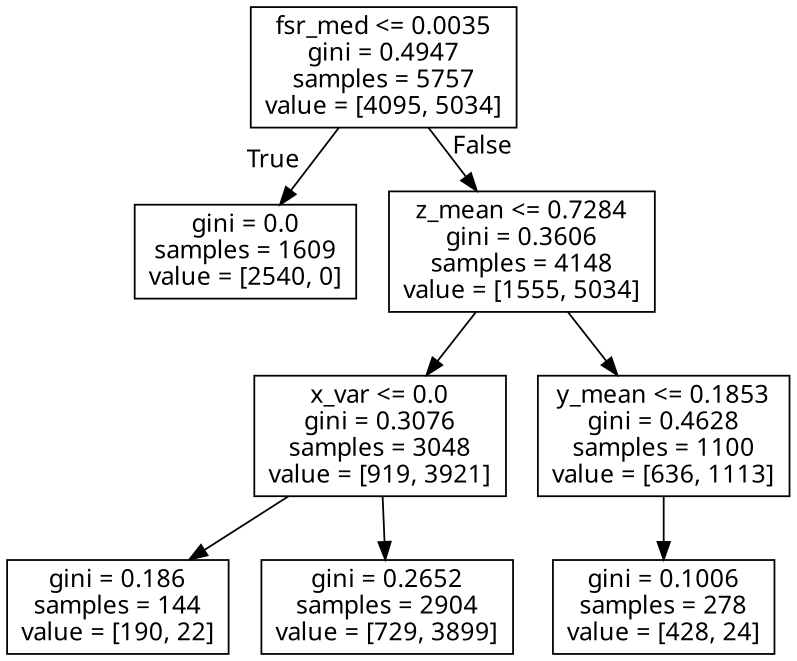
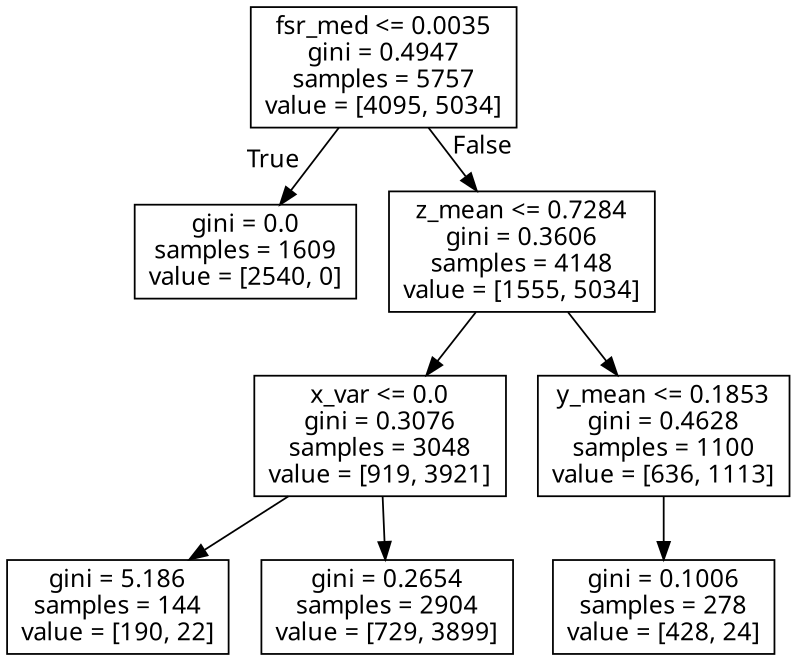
node "gini = 0.186 samples = 144 value = [190, 22]": label "gini = 0.186 samples = 144 value = [190, 22]" -> "gini = 5.186 samples = 144 value = [190, 22]"
node "gini = 0.2652 samples = 2904 value = [729, 3899]": label "gini = 0.2652 samples = 2904 value = [729, 3899]" -> "gini = 0.2654 samples = 2904 value = [729, 3899]"
